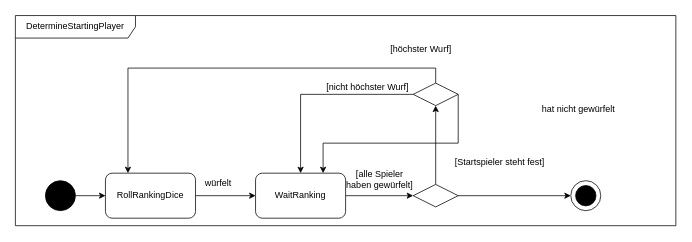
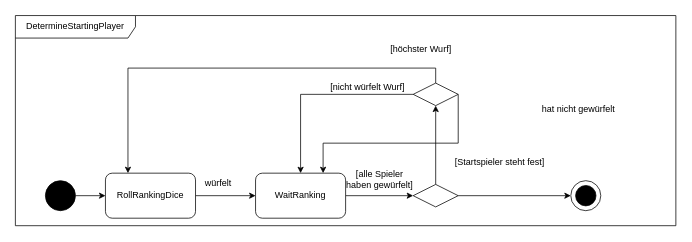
node "[nicht höchster Wurf]": label "[nicht höchster Wurf]" -> "[nicht würfelt Wurf]"
